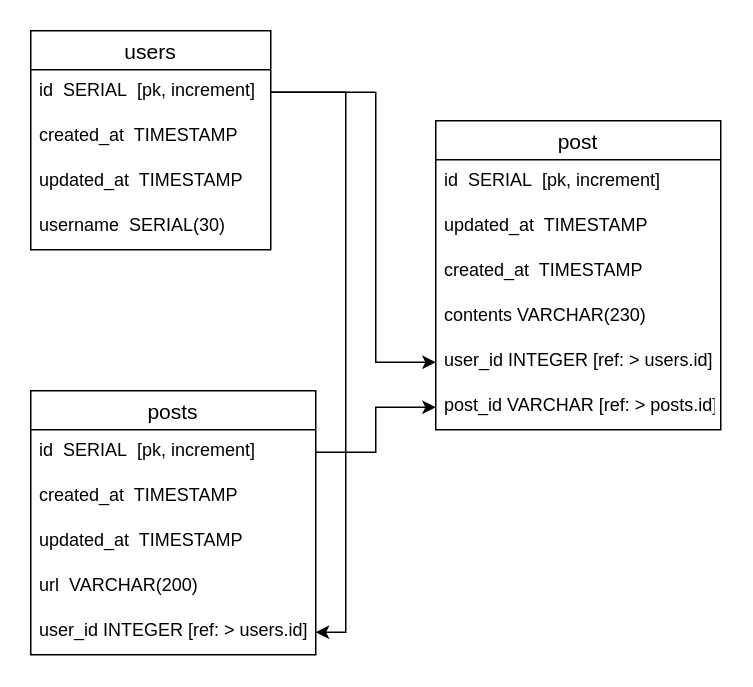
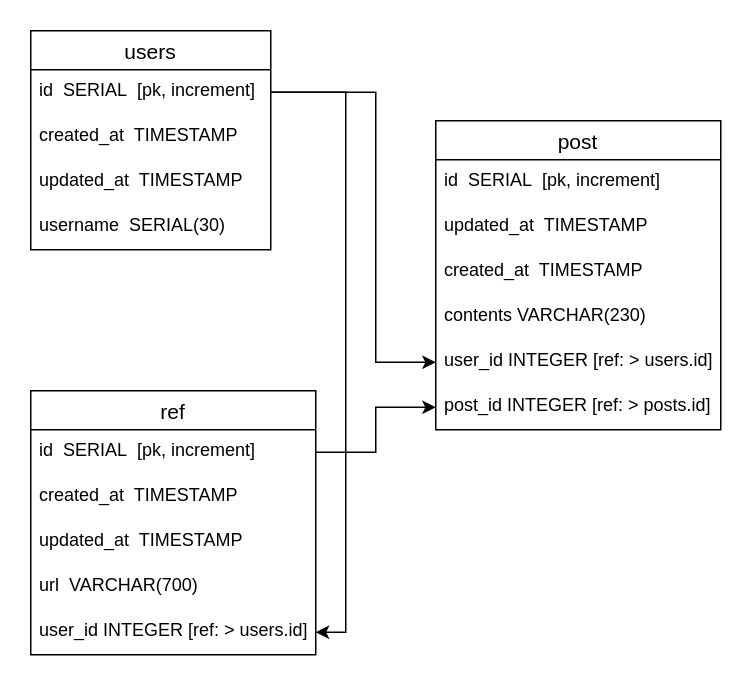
node "post_id VARCHAR [ref: > posts.id]": label "post_id VARCHAR [ref: > posts.id]" -> "post_id INTEGER [ref: > posts.id]"
node "posts": label "posts" -> "ref"
node "url VARCHAR(200)": label "url VARCHAR(200)" -> "url VARCHAR(700)"
